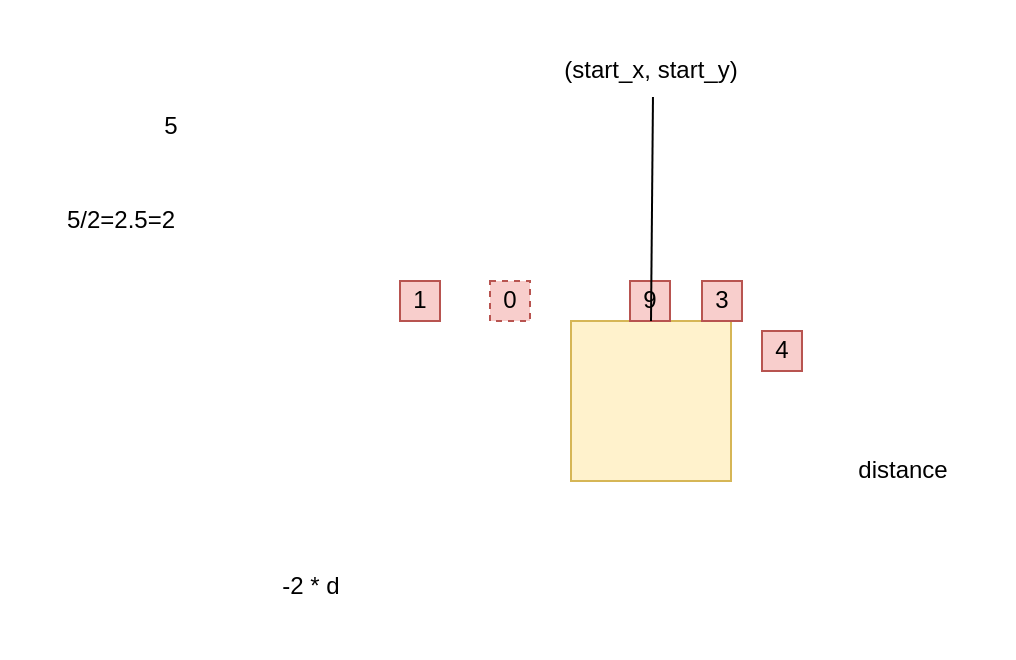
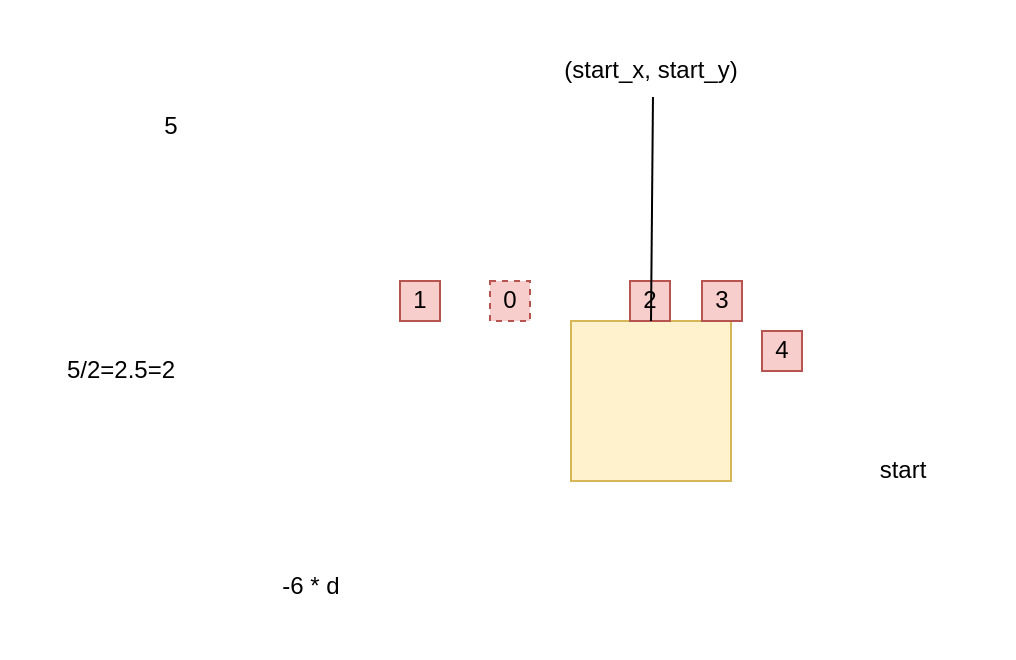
node "5/2=2.5=2": moved (121, 221) -> (121, 371)
node "9": label "9" -> "2"
node "distance": label "distance" -> "start"
node "-2 * d": label "-2 * d" -> "-6 * d"
